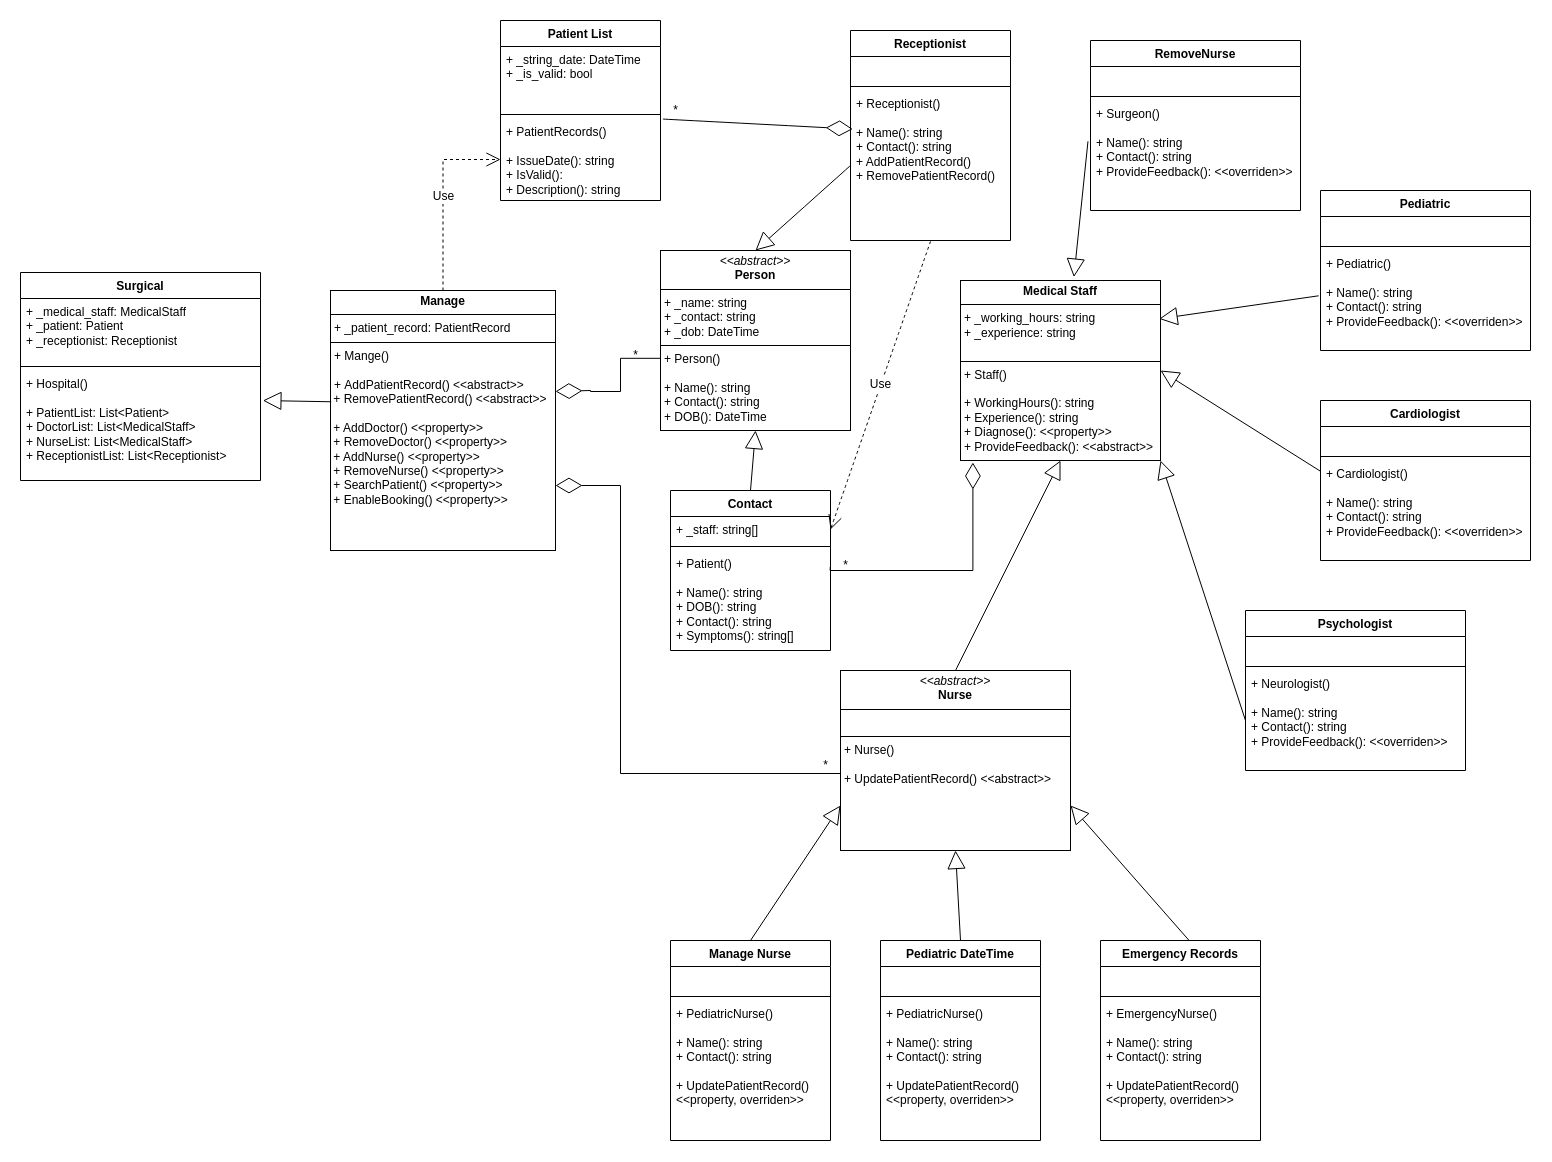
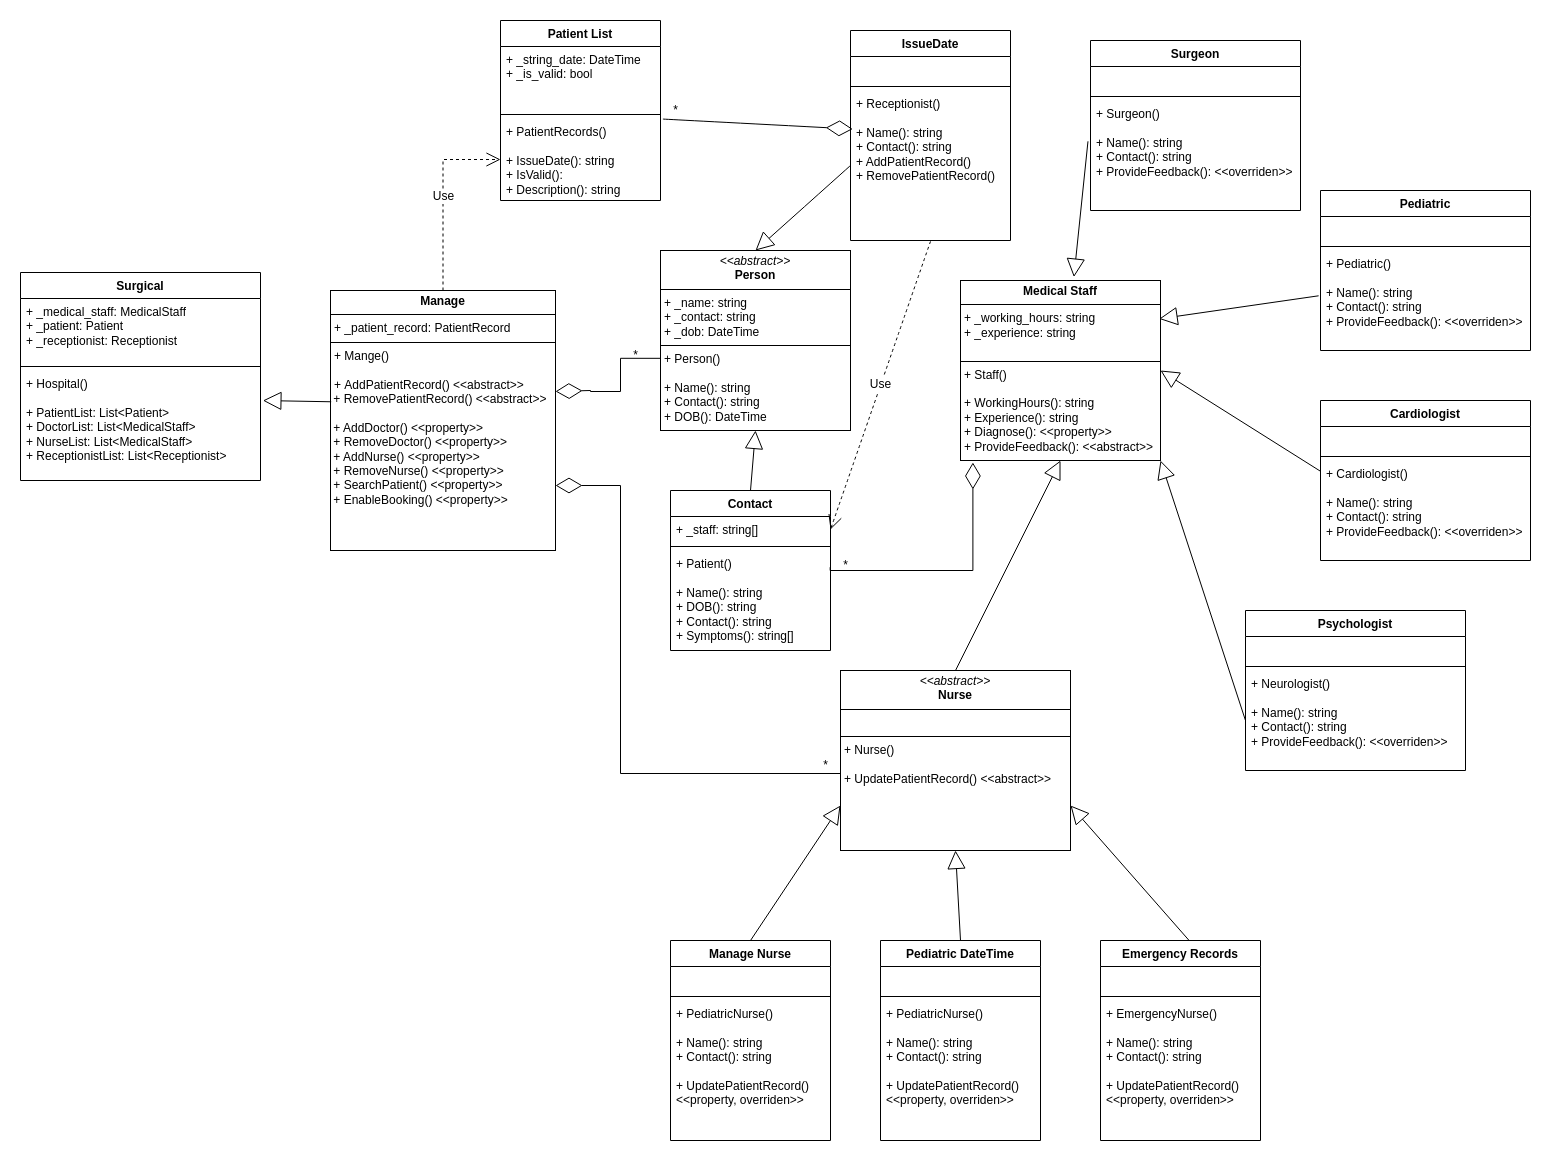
node "Receptionist": label "Receptionist" -> "IssueDate"
node "RemoveNurse": label "RemoveNurse" -> "Surgeon"
